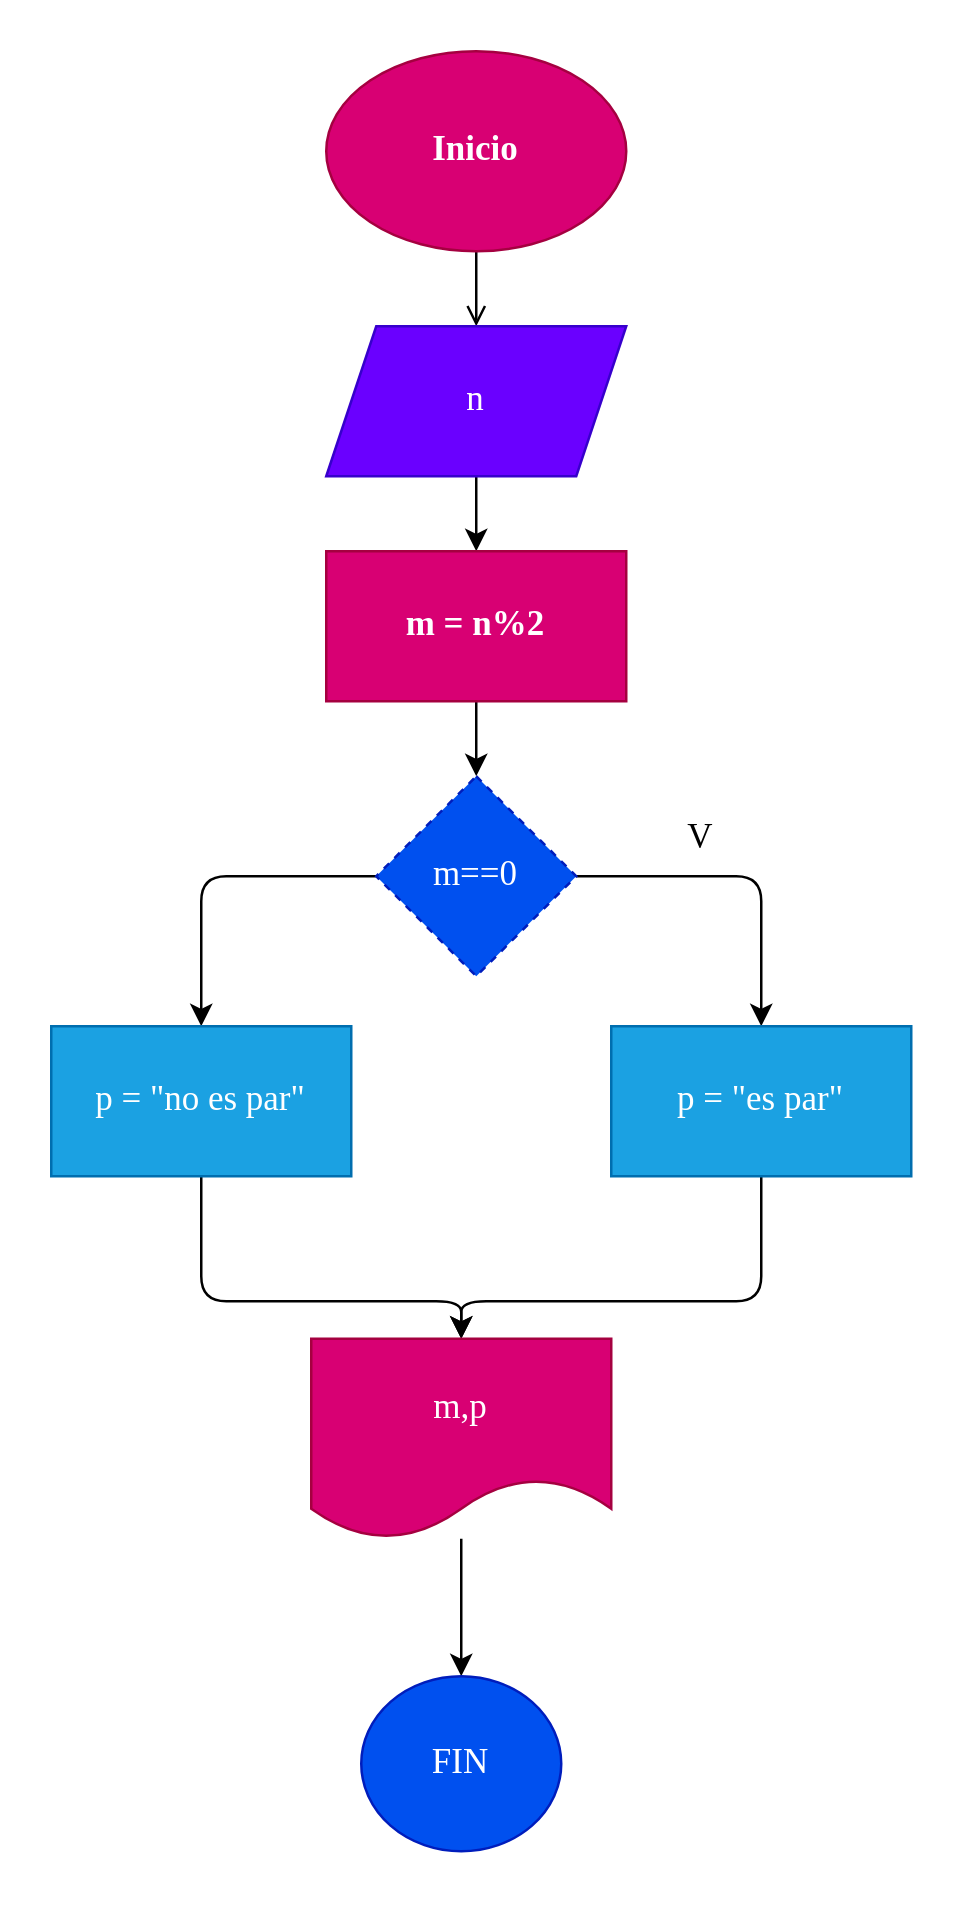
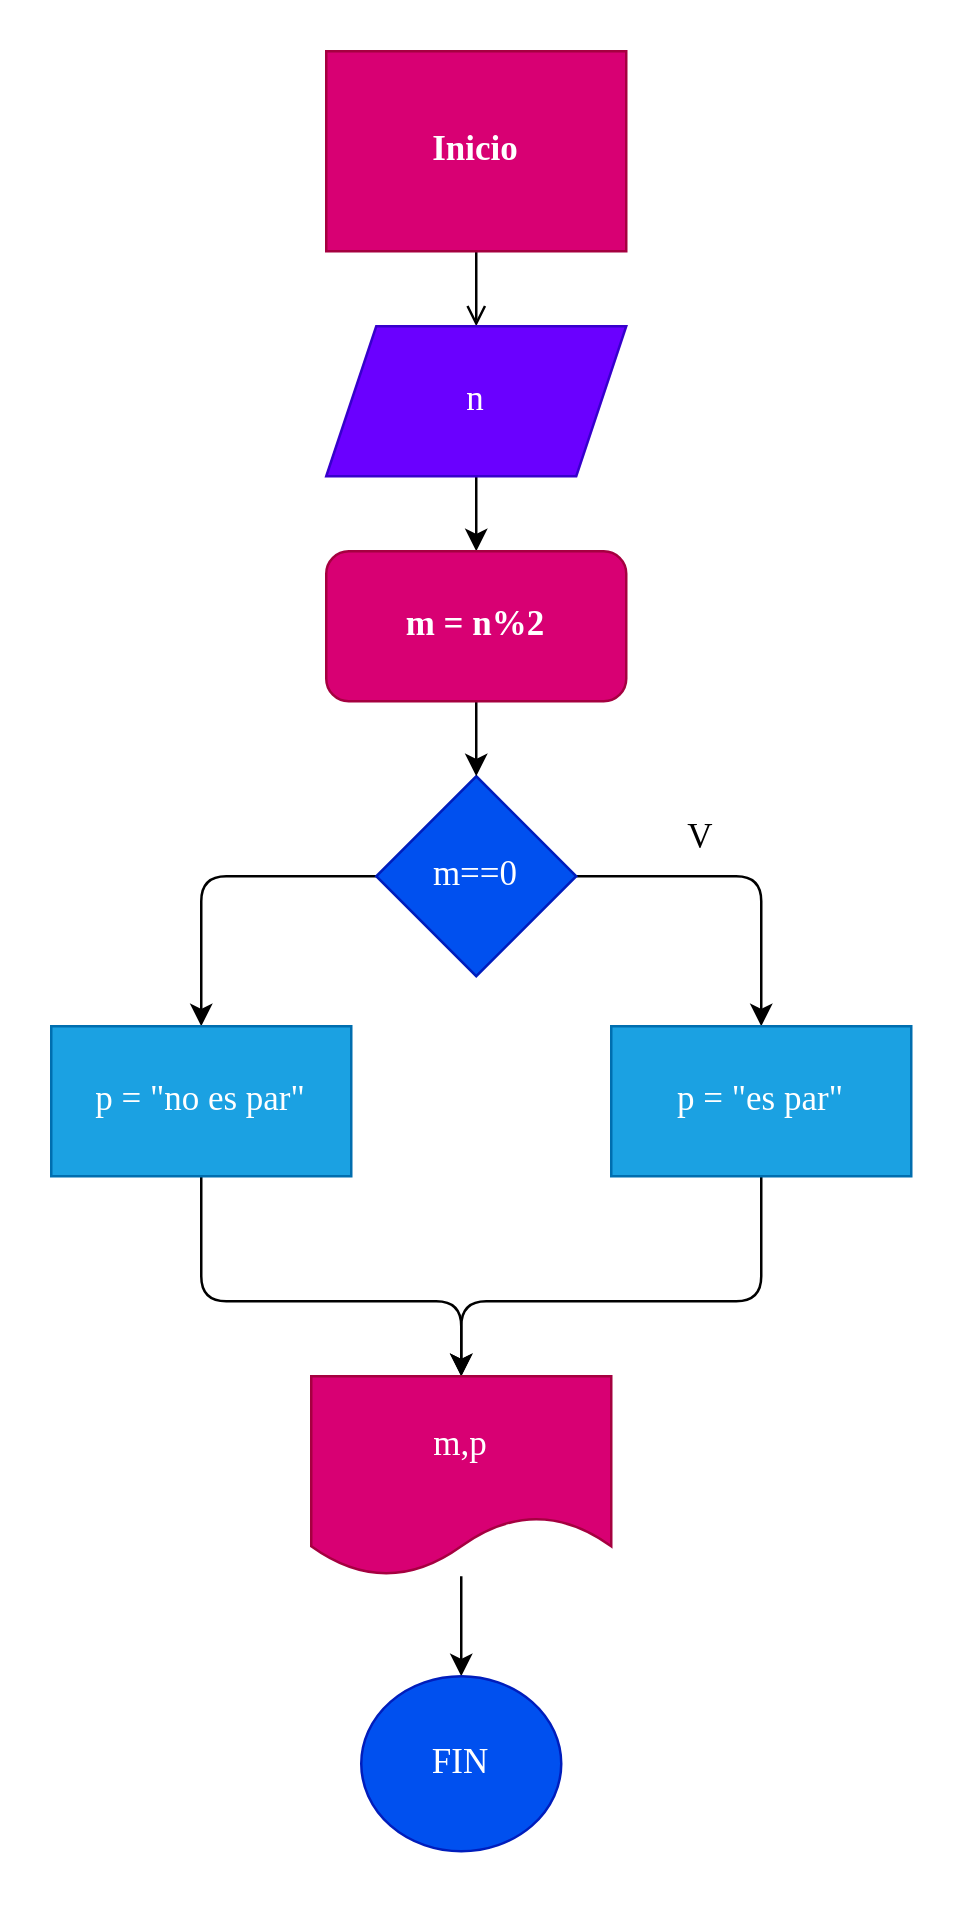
node "Inicio": shape ellipse -> rectangle
node "m = n%2": shape rectangle -> rounded rectangle
node "m==0": style dashed -> solid
node "m,p": moved (461, 1439) -> (461, 1476)
